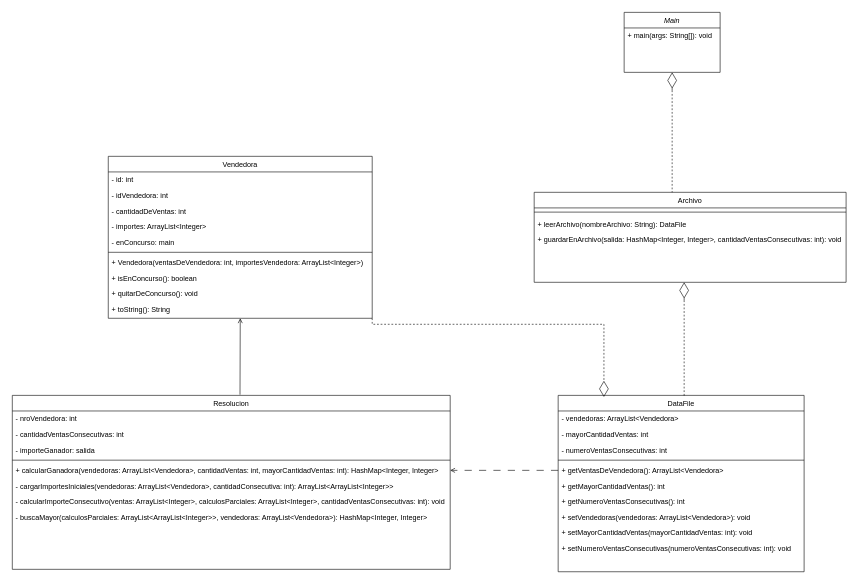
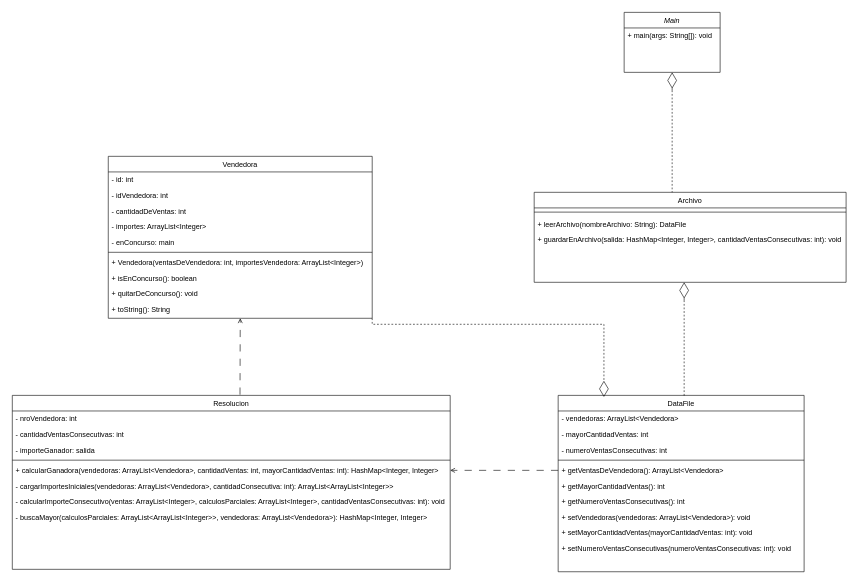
edge "Resolucion" -> "Vendedora": style solid -> dashed
